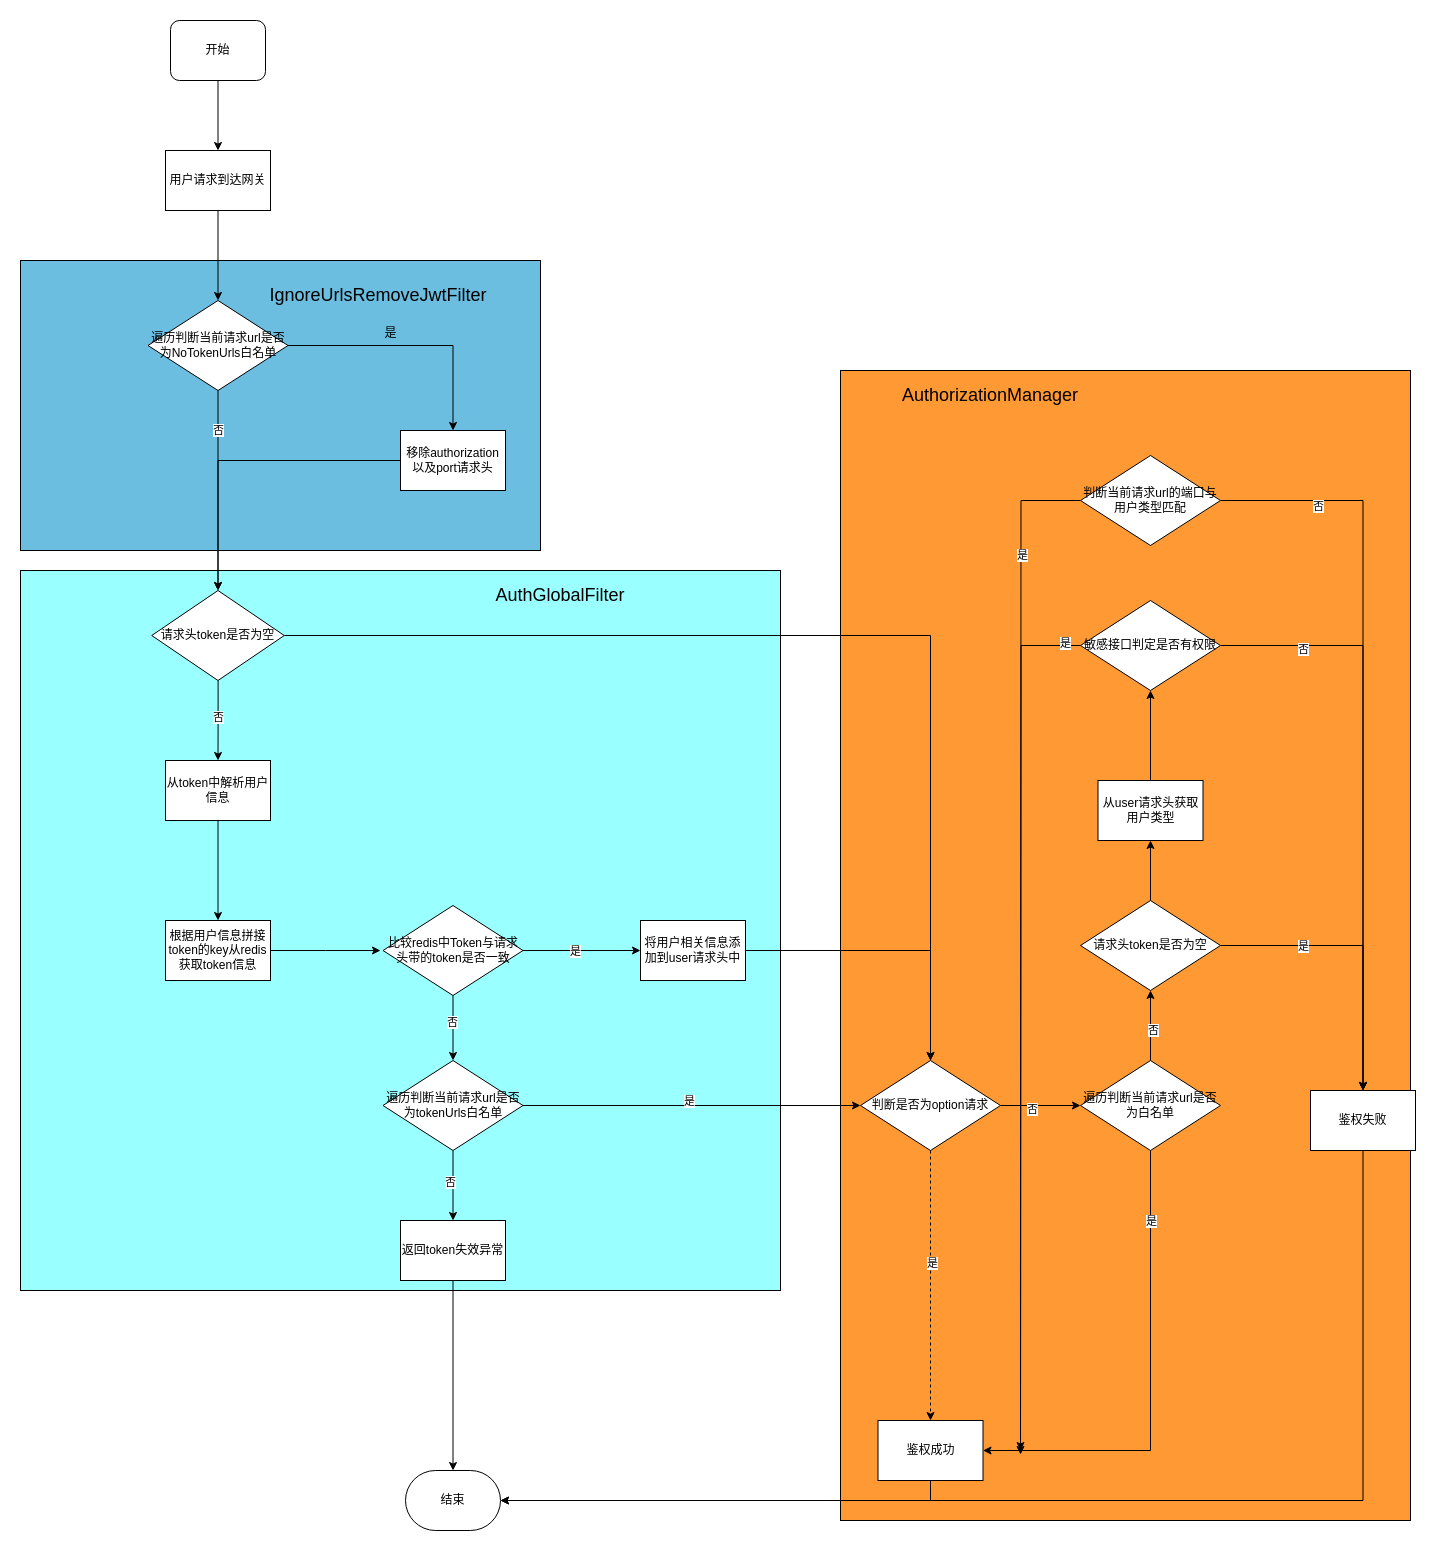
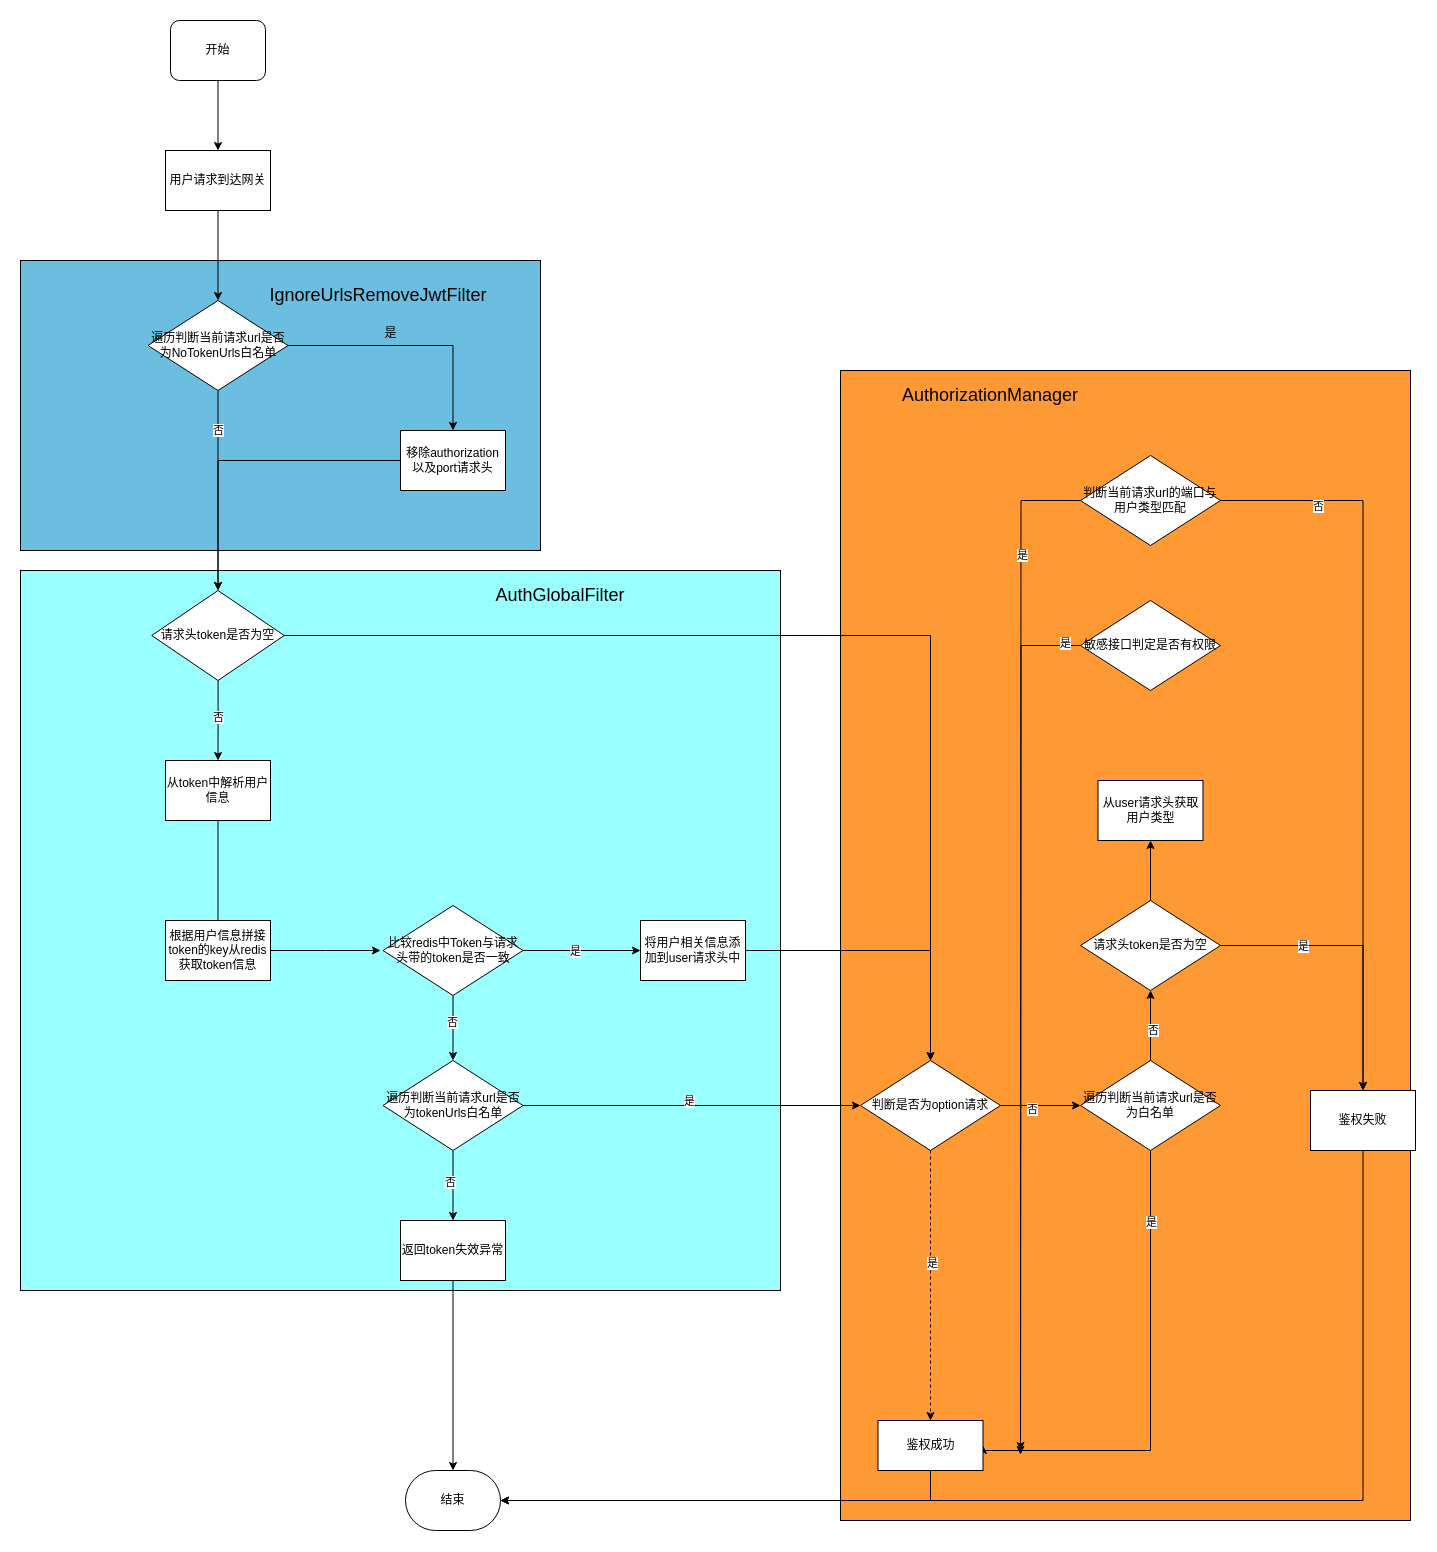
edge "敏感接口判定是否有权限" -> "鉴权失败": removed, label "否"
edge "从user请求头获取用户类型" -> "敏感接口判定是否有权限": removed
edge "从token中解析用户信息" -> "根据用户信息拼接token的key从redis获取token信息": arrowhead classic -> none
node "鉴权成功": size 105x60 -> 105x50
